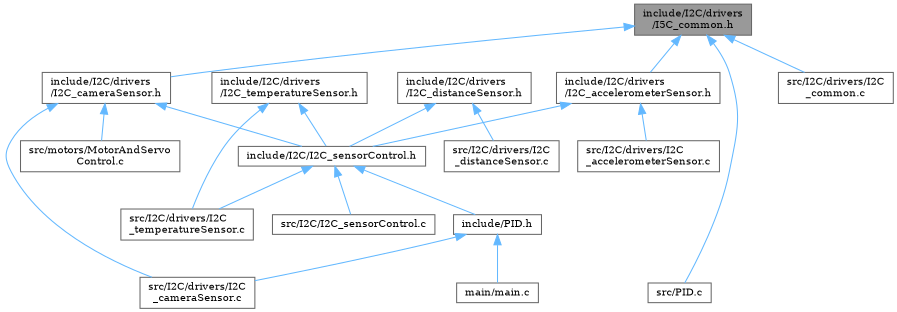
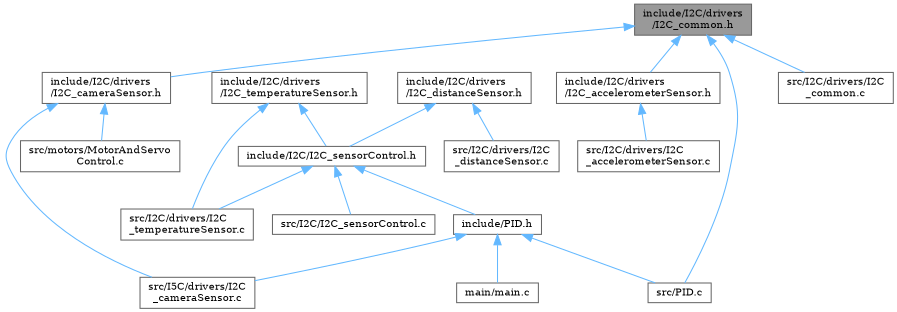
node "include/I2C/drivers /I5C_common.h": label "include/I2C/drivers /I5C_common.h" -> "include/I2C/drivers /I2C_common.h"
edge "include/I2C/I2C_sensorControl.h" -> "include/I2C/drivers /I2C_cameraSensor.h": removed
edge "include/I2C/I2C_sensorControl.h" -> "include/I2C/drivers /I2C_accelerometerSensor.h": removed
edge "src/PID.c" -> "include/PID.h": added
node "src/I2C/drivers/I2C _cameraSensor.c": label "src/I2C/drivers/I2C _cameraSensor.c" -> "src/I5C/drivers/I2C _cameraSensor.c"
